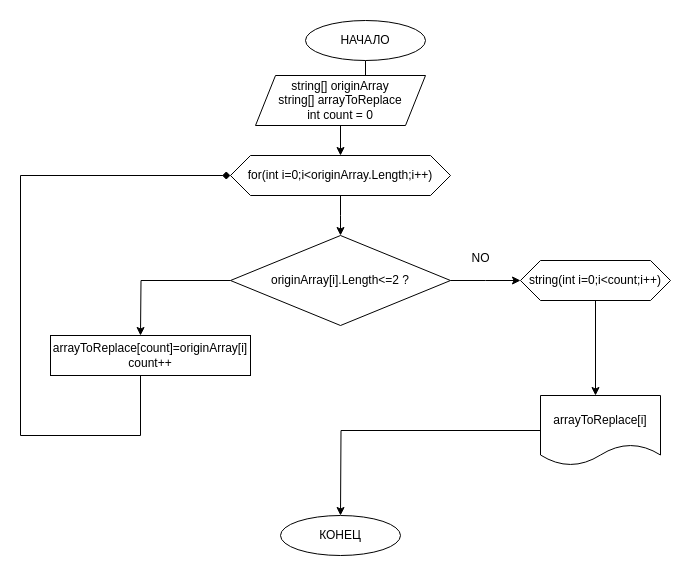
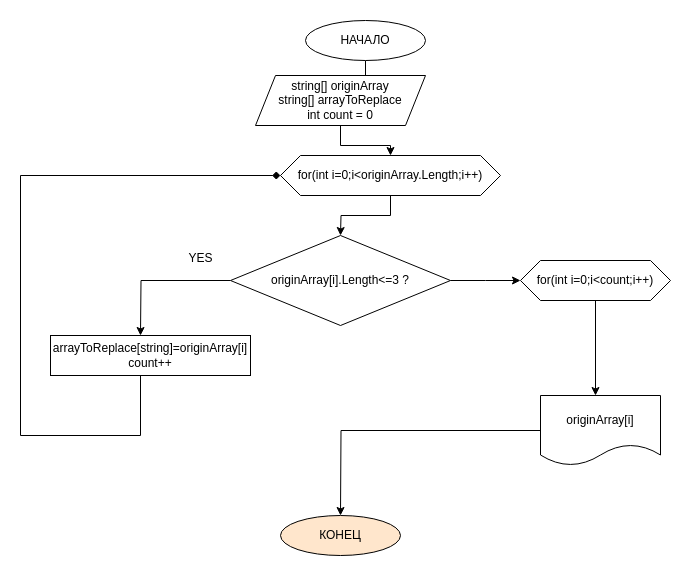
node "for(int i=0;i<originArray.Length;i++)": moved (341, 176) -> (391, 176)
node "YES": added
node "NO": removed
node "originArray[i].Length<=2 ?": label "originArray[i].Length<=2 ?" -> "originArray[i].Length<=3 ?"
node "string(int i=0;i<count;i++)": label "string(int i=0;i<count;i++)" -> "for(int i=0;i<count;i++)"
node "arrayToReplace[count]=originArray[i] count++": label "arrayToReplace[count]=originArray[i] count++" -> "arrayToReplace[string]=originArray[i] count++"
node "arrayToReplace[i]": label "arrayToReplace[i]" -> "originArray[i]"
node "КОНЕЦ": fillcolor #ffffff -> #ffe6cc
